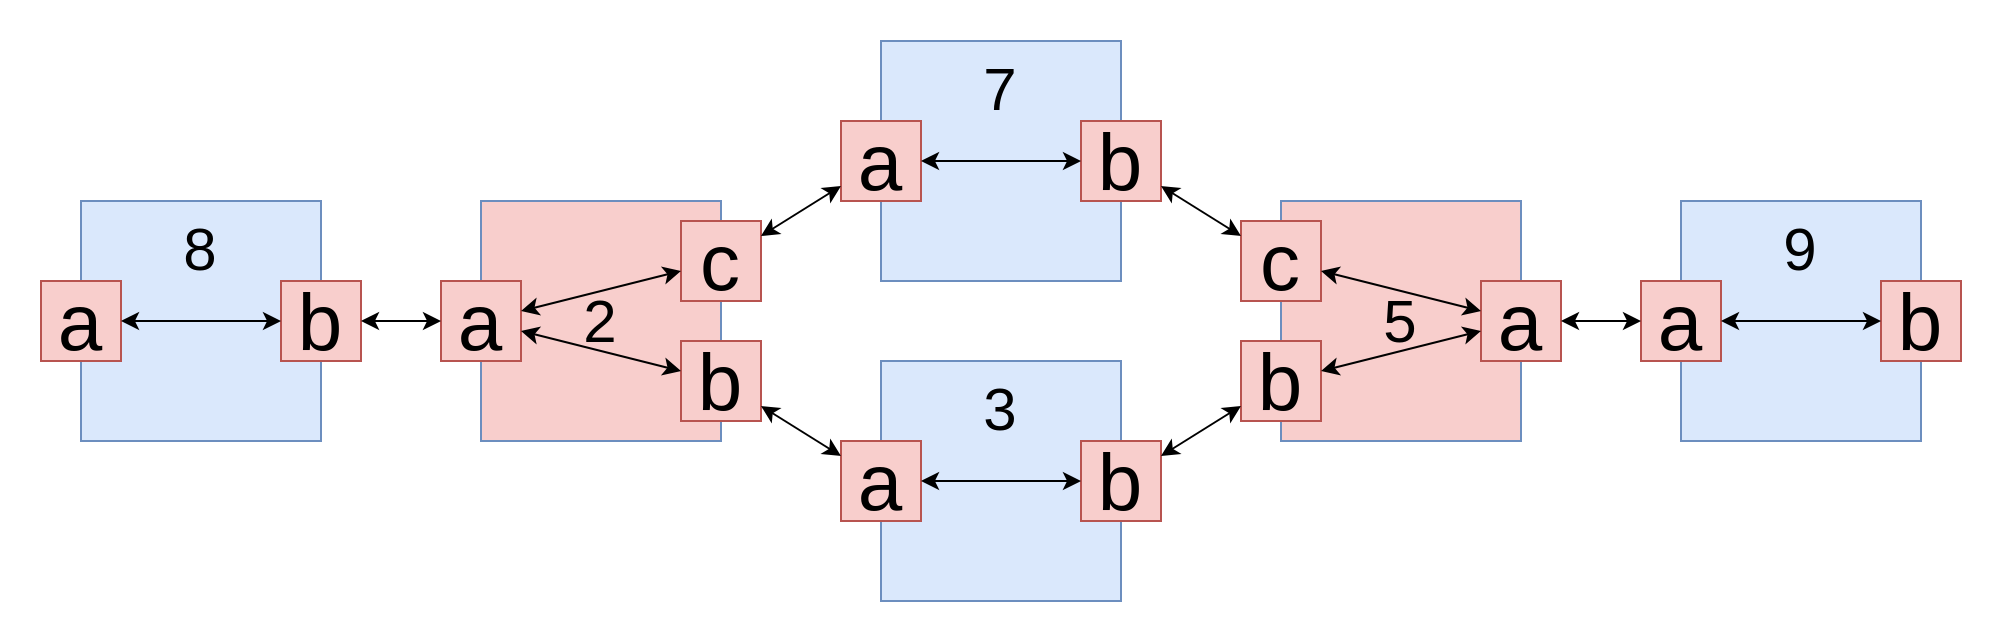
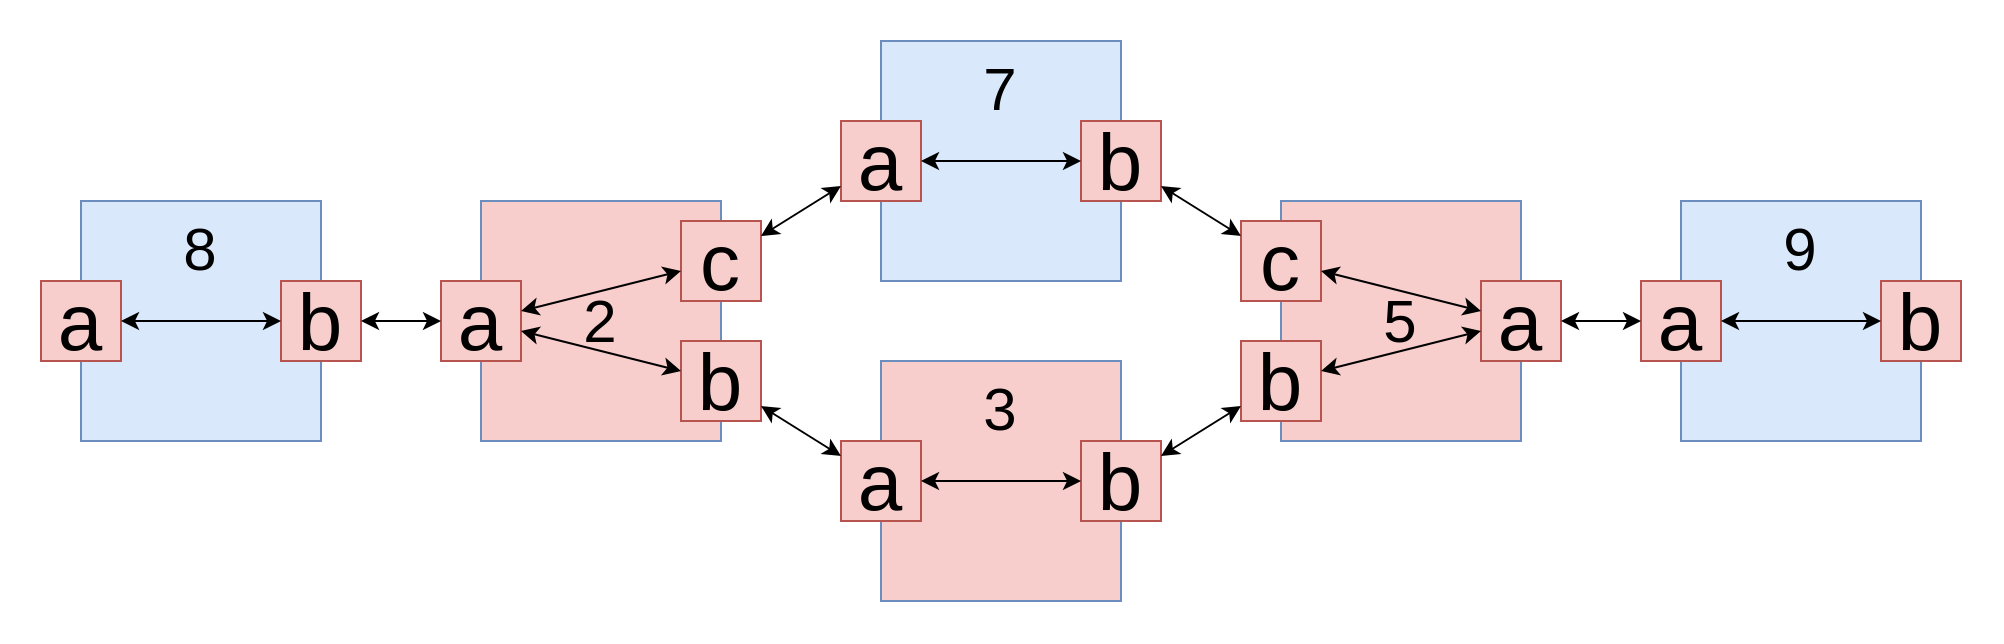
node "3": fillcolor #dae8fc -> #f8cecc
